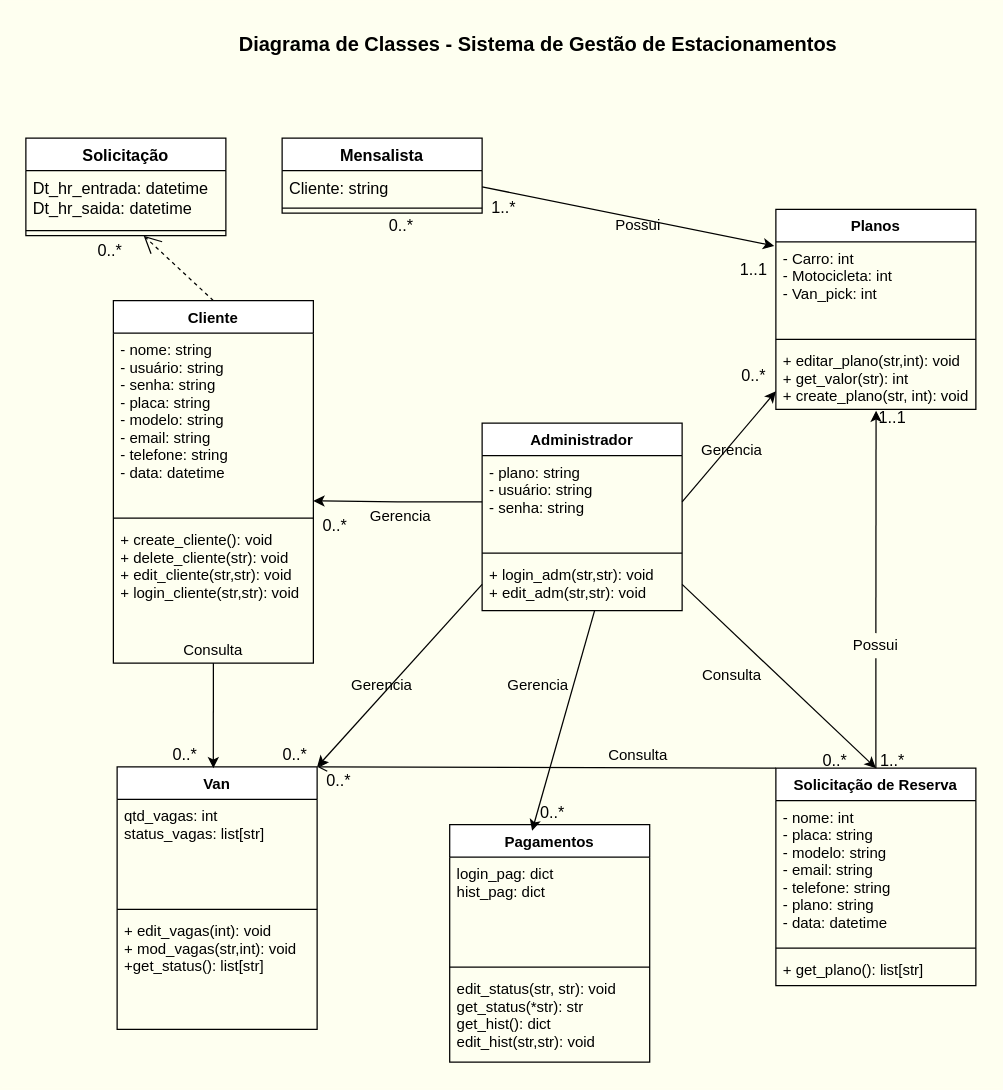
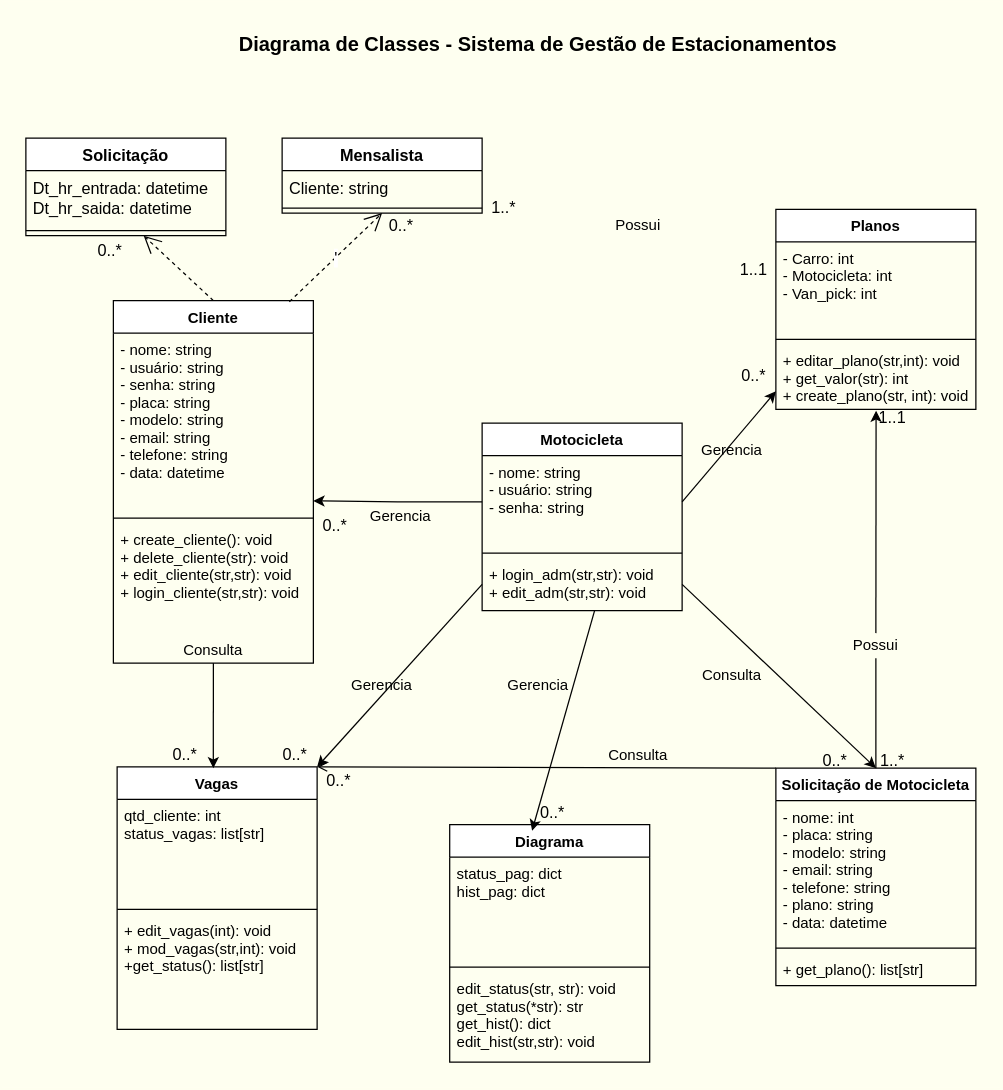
edge "Cliente: string" -> "- Carro: int - Motocicleta: int - Van_pick: int": removed
edge "Cliente" -> "Mensalista": added, label "'"
node "Administrador": label "Administrador" -> "Motocicleta"
node "- plano: string - usuário: string - senha: string": label "- plano: string - usuário: string - senha: string" -> "- nome: string - usuário: string - senha: string"
node "Van": label "Van" -> "Vagas"
node "Solicitação de Reserva": label "Solicitação de Reserva" -> "Solicitação de Motocicleta"
node "qtd_vagas: int status_vagas: list[str]": label "qtd_vagas: int status_vagas: list[str]" -> "qtd_cliente: int status_vagas: list[str]"
node "Pagamentos": label "Pagamentos" -> "Diagrama"
node "login_pag: dict hist_pag: dict": label "login_pag: dict hist_pag: dict" -> "status_pag: dict hist_pag: dict"
